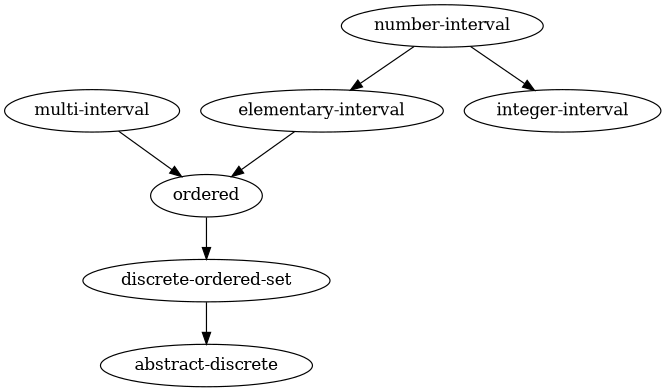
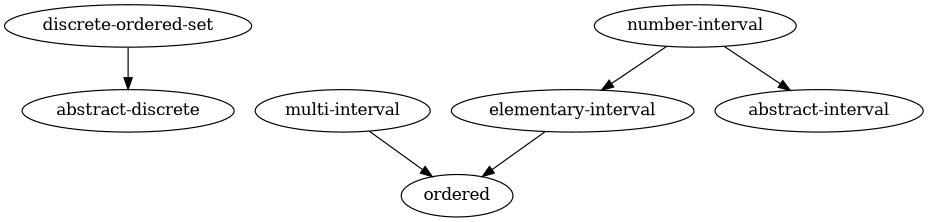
node "integer-interval": label "integer-interval" -> "abstract-interval"
edge "ordered" -> "discrete-ordered-set": removed
